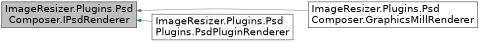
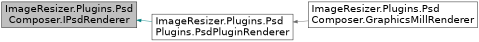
edge "ImageResizer.Plugins.Psd Composer.GraphicsMillRenderer" -> "ImageResizer.Plugins.Psd Composer.IPsdRenderer": now "ImageResizer.Plugins.Psd Composer.GraphicsMillRenderer" -> "ImageResizer.Plugins.Psd Plugins.PsdPluginRenderer"
